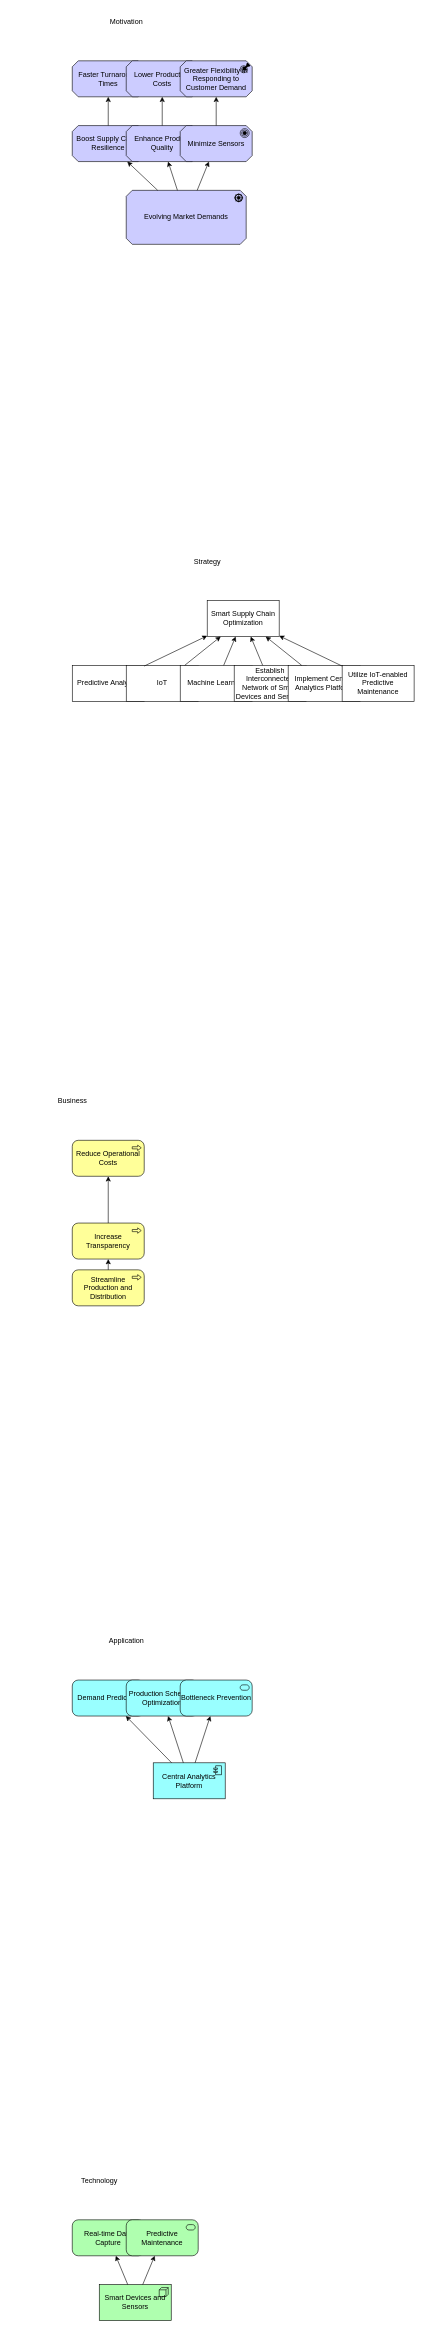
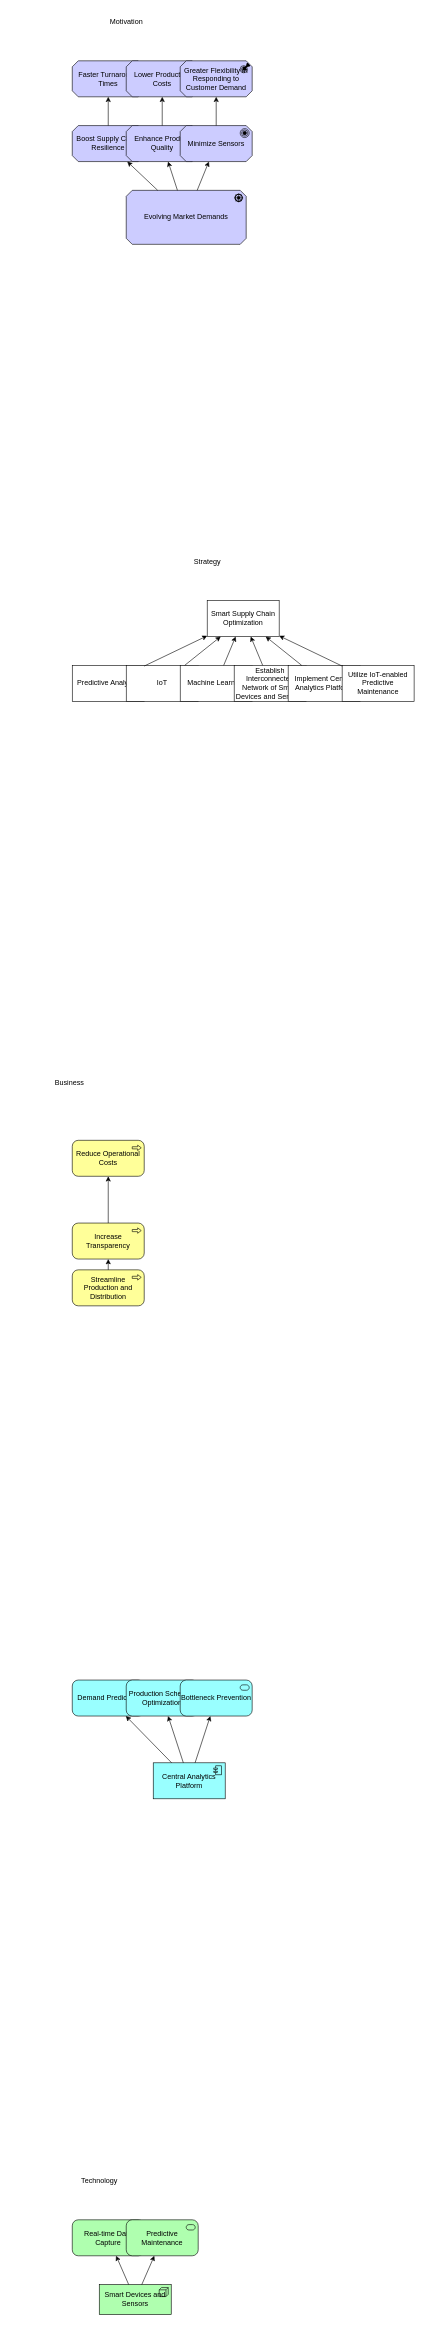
node "Business": moved (72, 1101) -> (69, 1083)
node "Application": removed
node "Smart Devices and Sensors": size 72x36 -> 72x30
